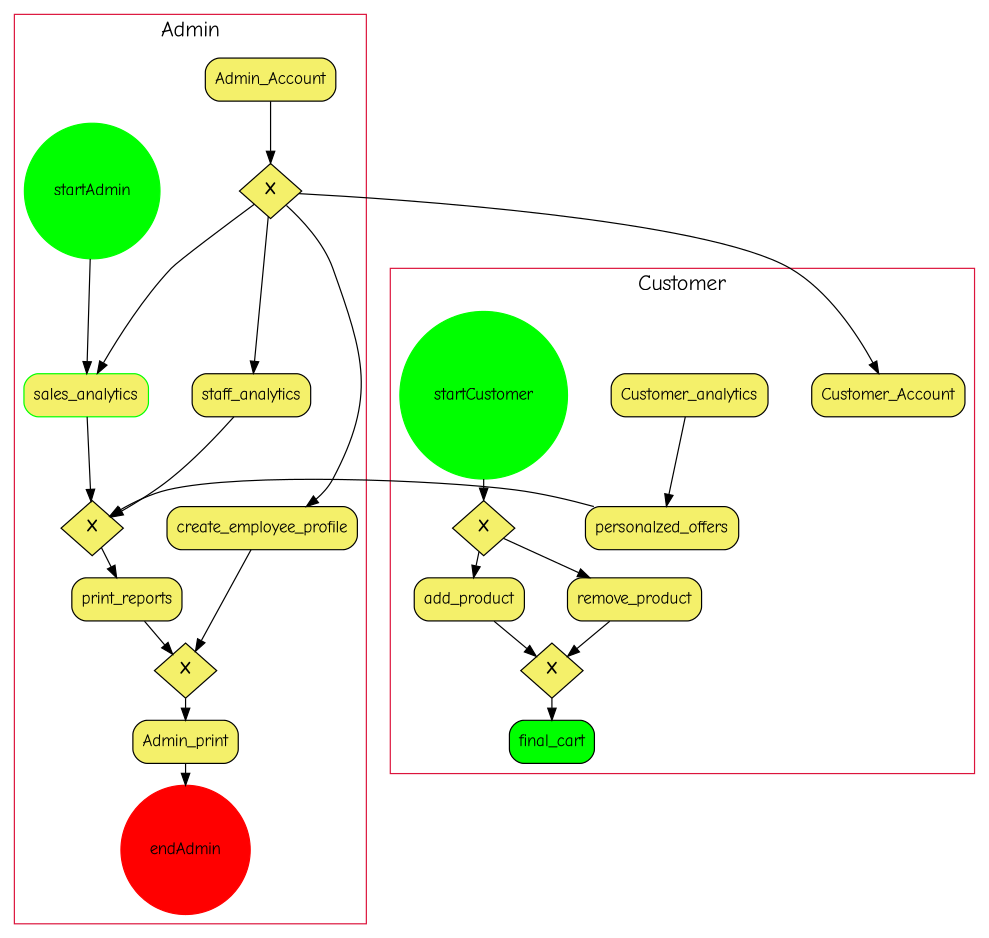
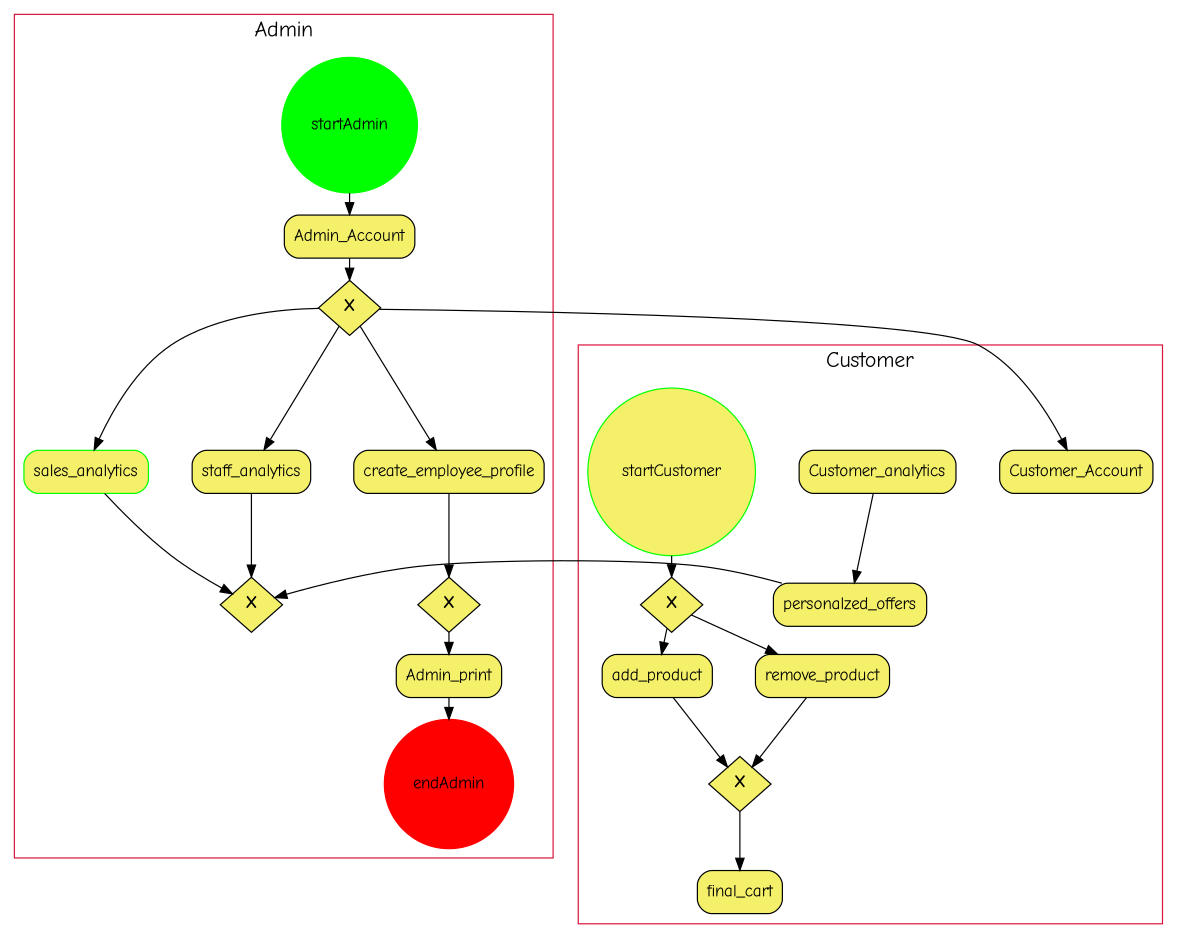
edge "startAdmin" -> "sales_analytics": now "startAdmin" -> "Admin_Account"
node "startCustomer": fillcolor green -> #f4f06a
node "print_reports": removed
node "final_cart": fillcolor green -> #f4f06a
